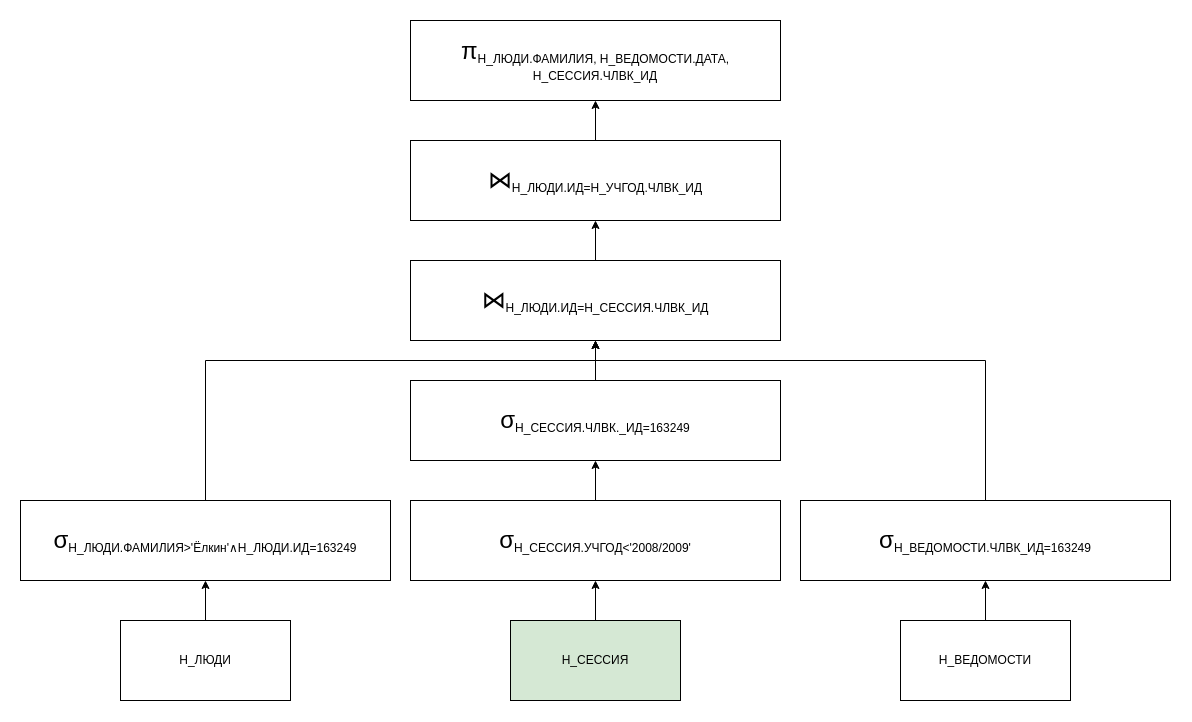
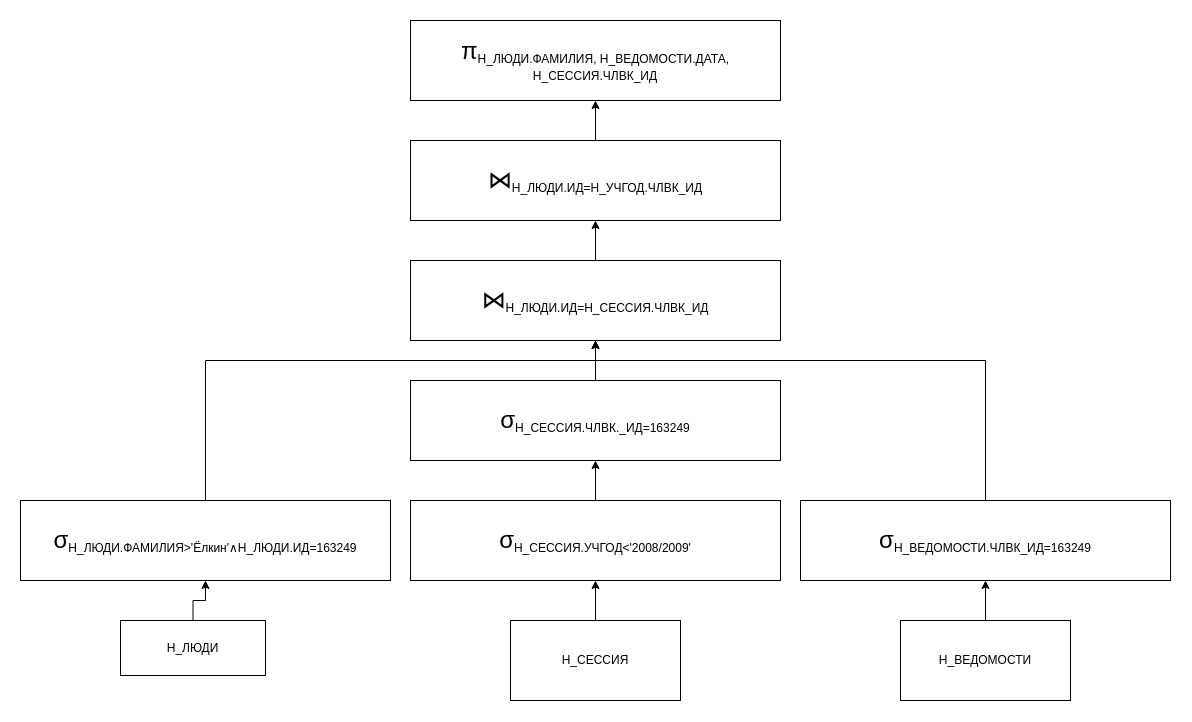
node "Н_ЛЮДИ": size 170x80 -> 145x55
node "Н_СЕССИЯ": fillcolor #d5e8d4 -> #ffffff
